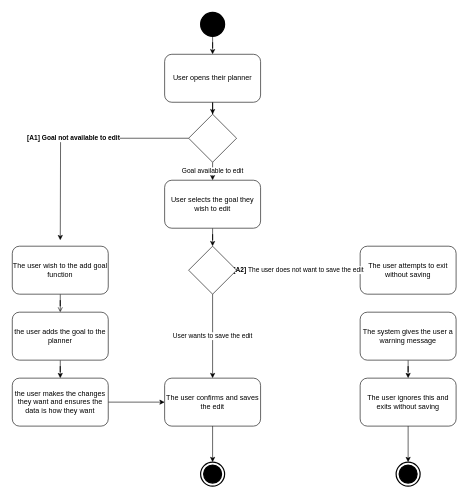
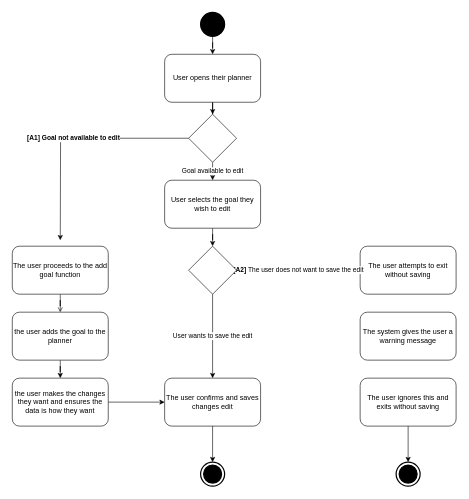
node "The user wish to the add goal function": label "The user wish to the add goal function" -> "The user proceeds to the add goal function"
edge "The system gives the user a warning message" -> "The user ignores this and exits without saving": removed
node "The user confirms and saves the edit": label "The user confirms and saves the edit" -> "The user confirms and saves changes edit"
